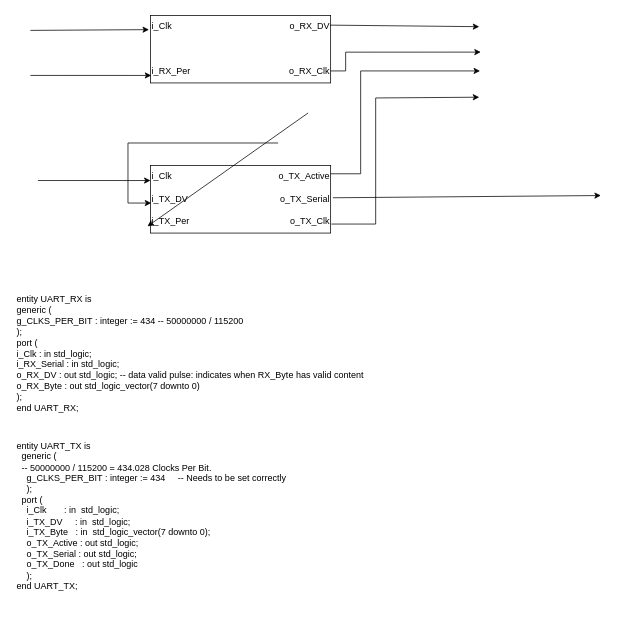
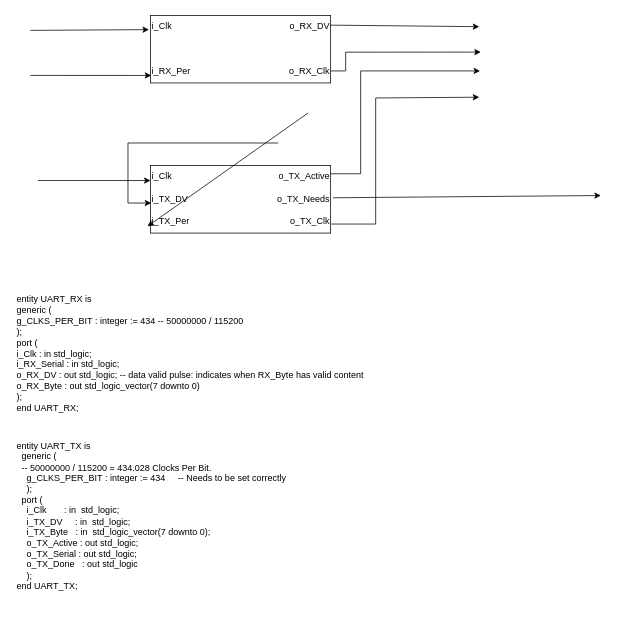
node "o_TX_Serial": label "o_TX_Serial" -> "o_TX_Needs"
